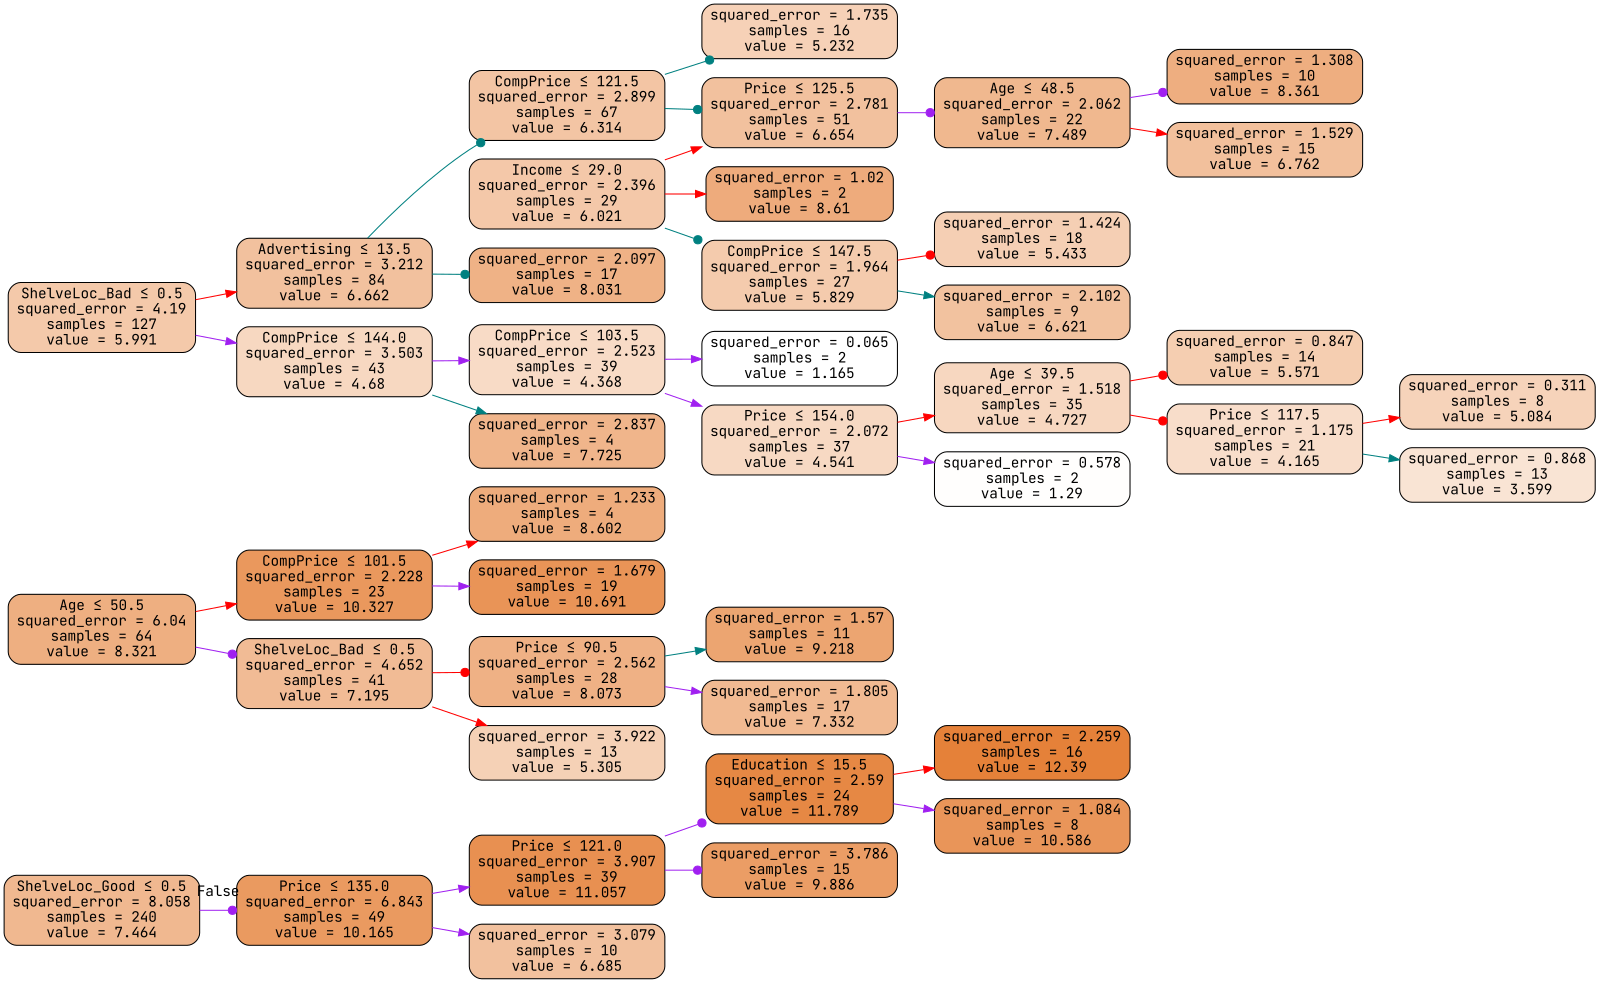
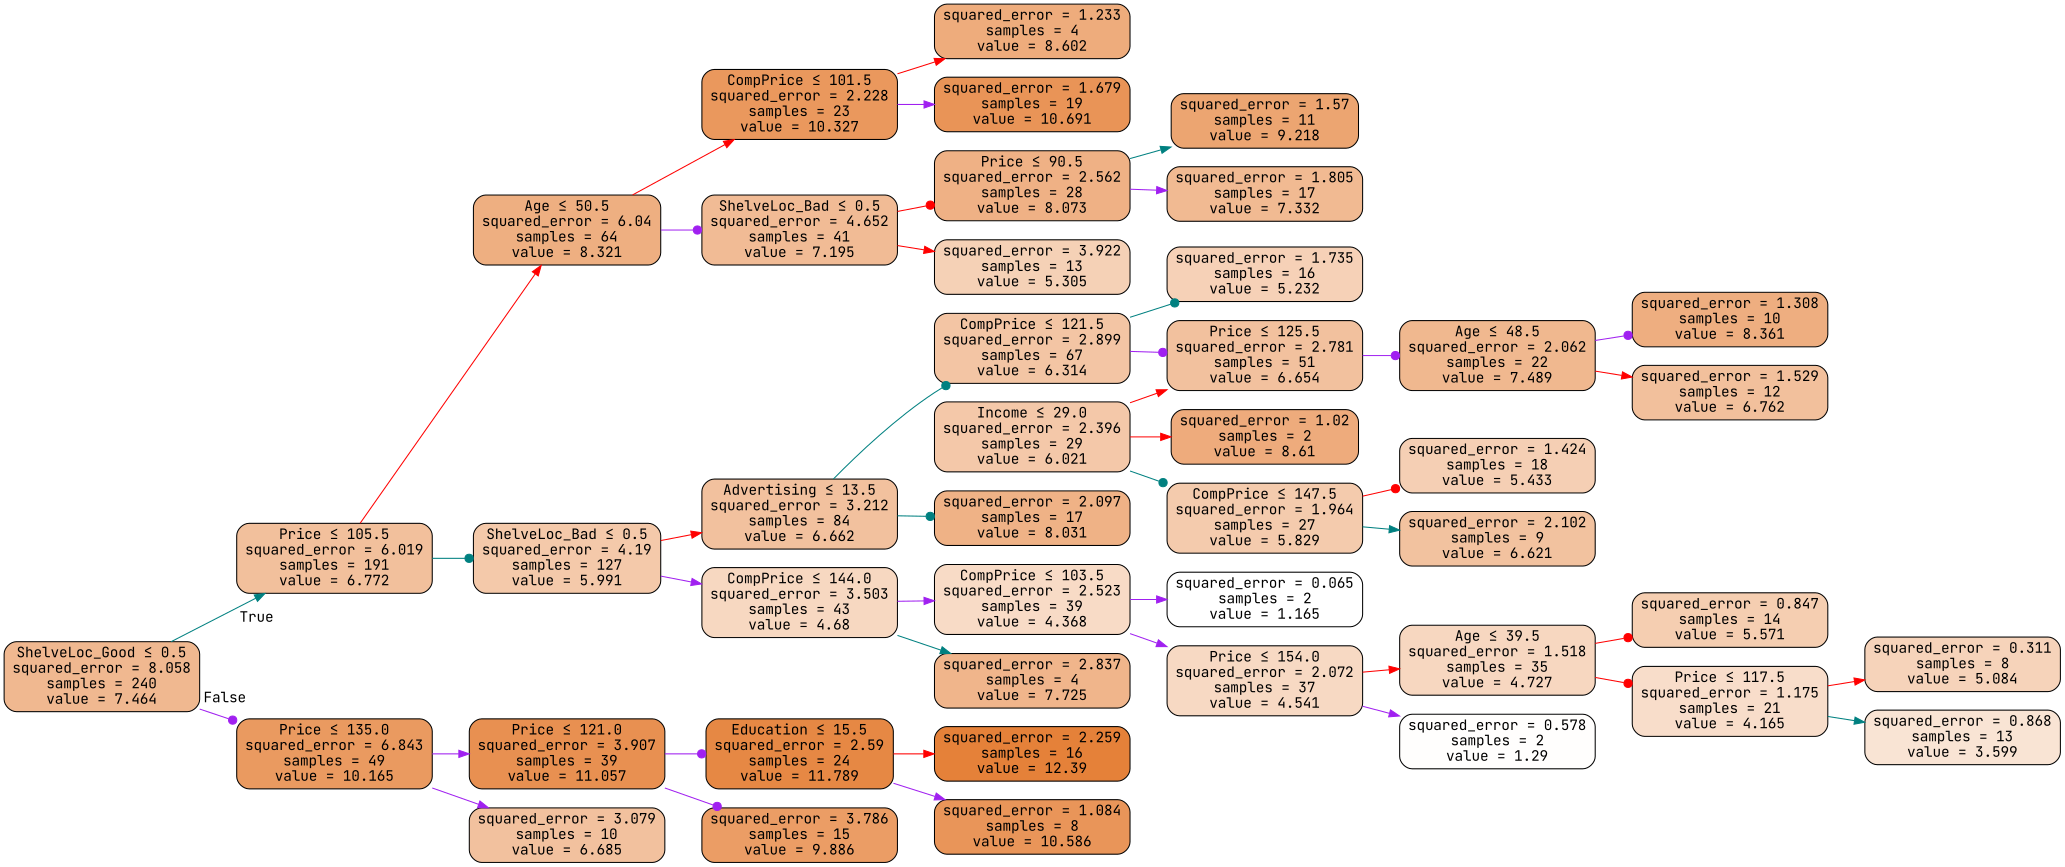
edge "CompPrice ≤ 121.5" -> "Price ≤ 125.5": color teal -> purple
node "squared_error = 1.529": text "samples = 15" -> "samples = 12"
node "Price ≤ 105.5": added
